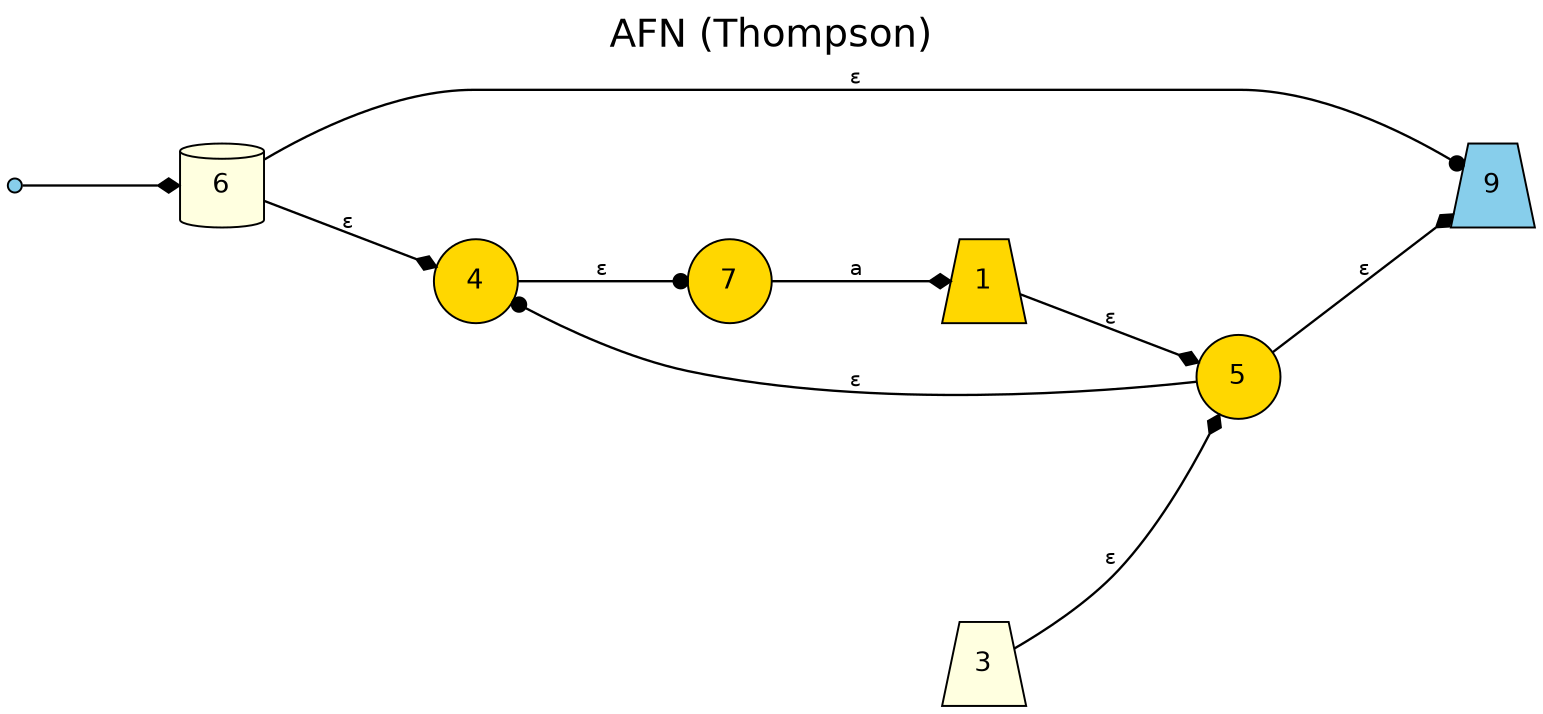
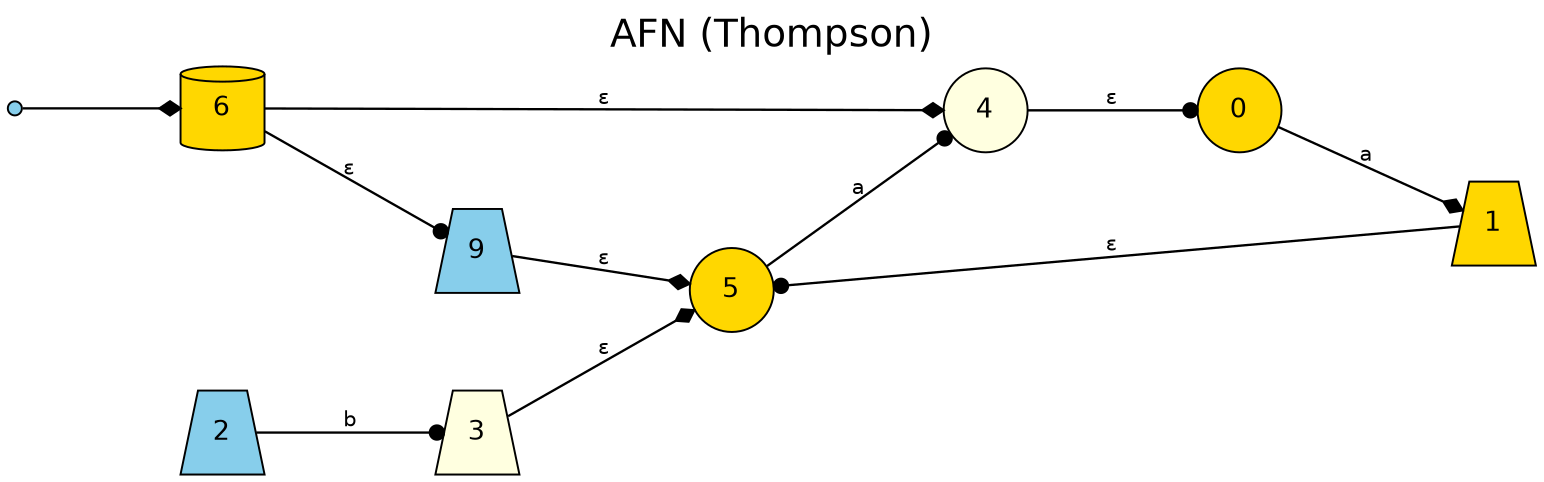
node "6": fillcolor lightyellow -> gold
node "4": fillcolor gold -> lightyellow
node "7": label "7" -> "0"
edge "5" -> "9": reversed
edge "1" -> "5": arrowhead diamond -> dot
edge "5" -> "4": label "ε" -> "a"
node "2": added
